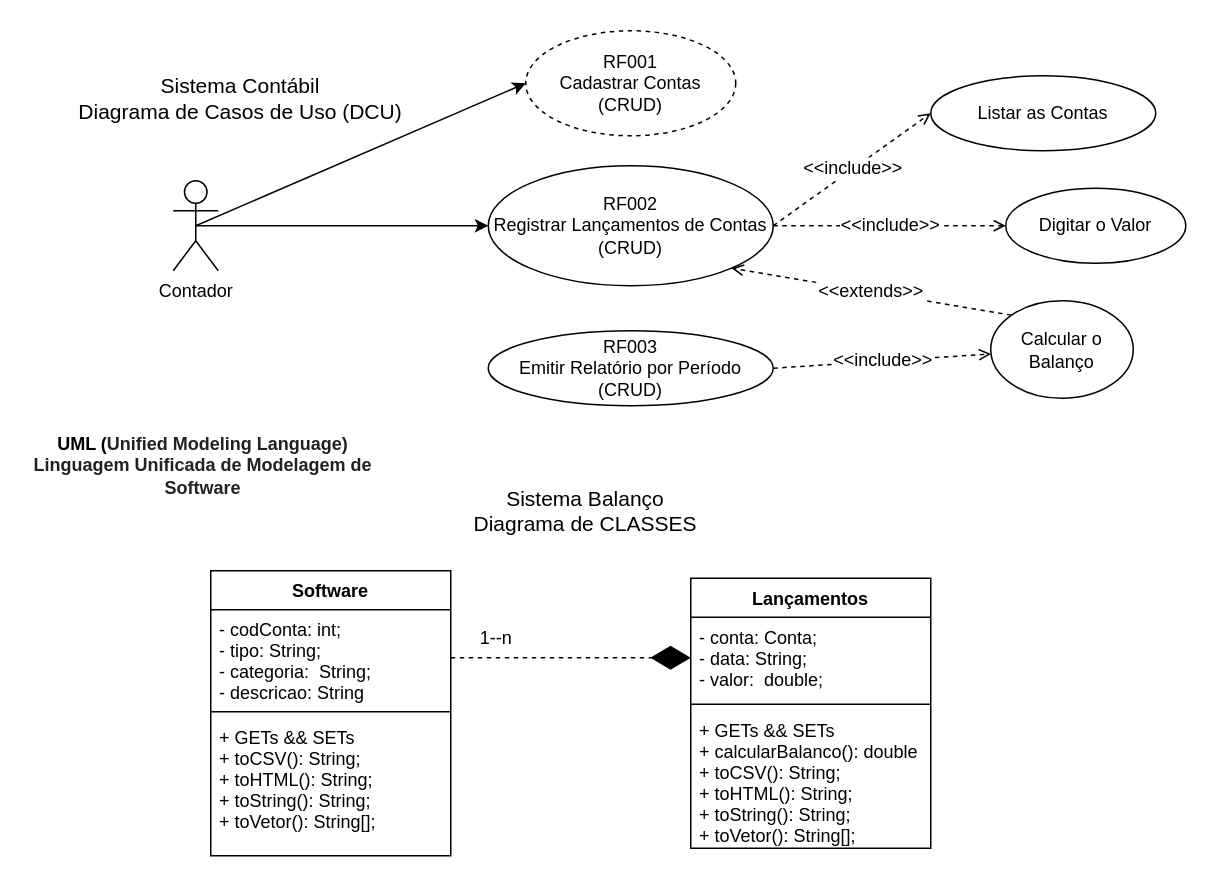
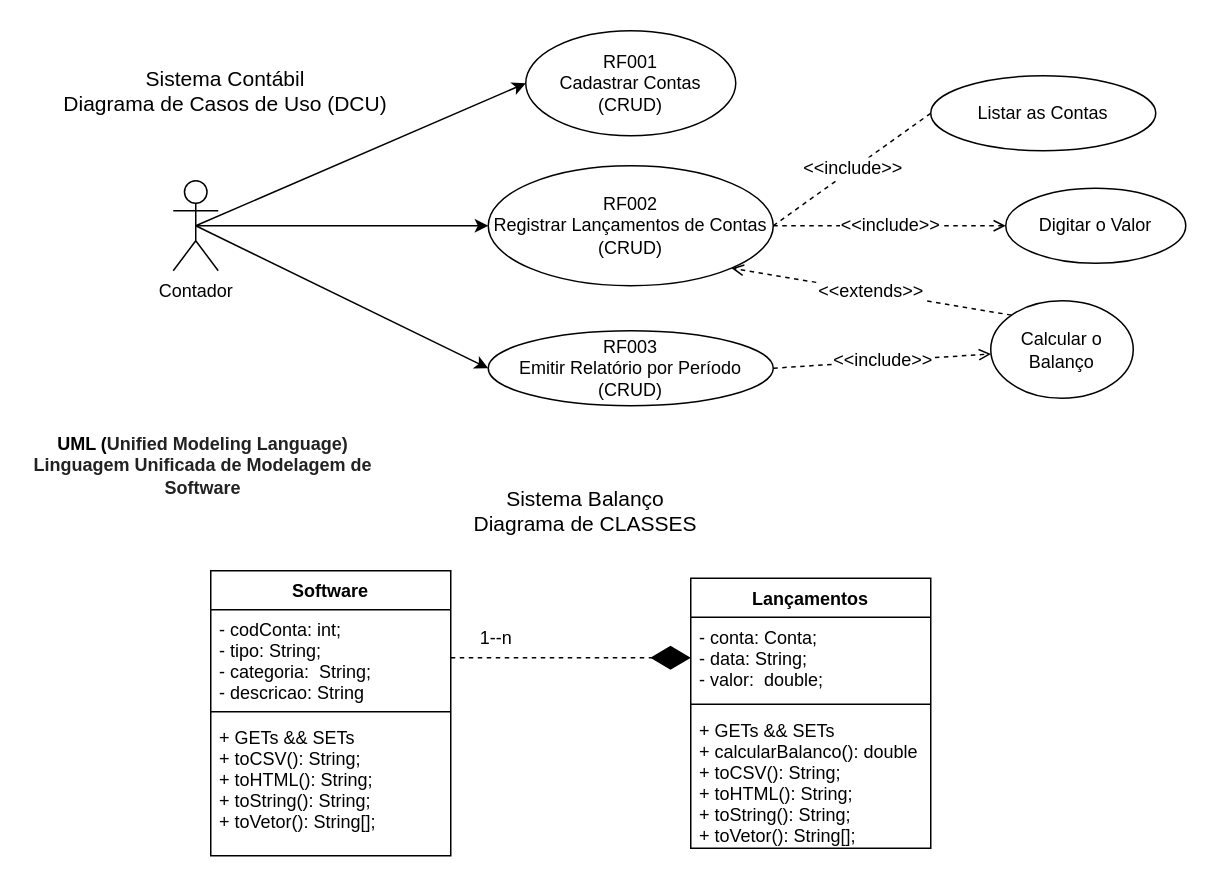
node "RF001Cadastrar Contas(CRUD)": style dashed -> solid
node "Sistema ContábilDiagrama de Casos de Uso (DCU)": moved (241, 98) -> (226, 91)
edge "RF002Registrar Lançamentos de Contas(CRUD)" -> "Listar as Contas": arrowhead open -> none
edge "Contador" -> "RF003Emitir Relatório por Período(CRUD)": added
